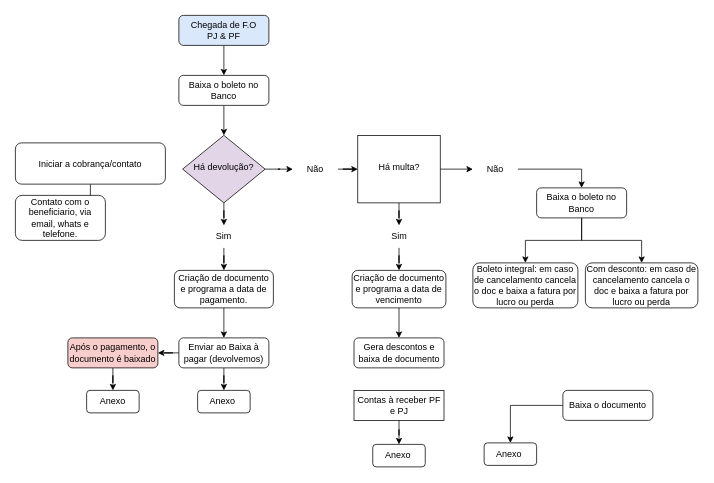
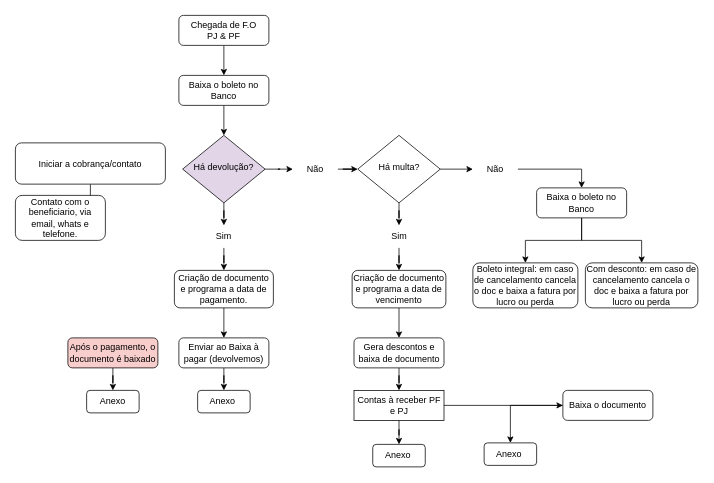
node "Chegada de F.O PJ & PF": fillcolor #dae8fc -> #ffffff
node "Há multa?": shape rectangle -> diamond
edge "Enviar ao Baixa à pagar (devolvemos)" -> "Após o pagamento, o documento é baixado": removed
edge "Gera descontos e baixa de documento" -> "Contas à receber PF e PJ": added
edge "Contas à receber PF e PJ" -> "Baixa o documento": added
